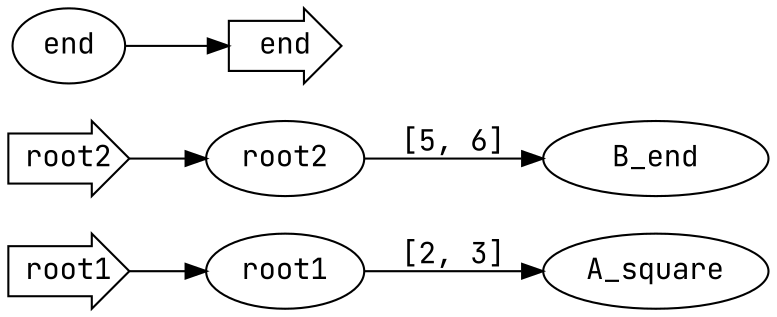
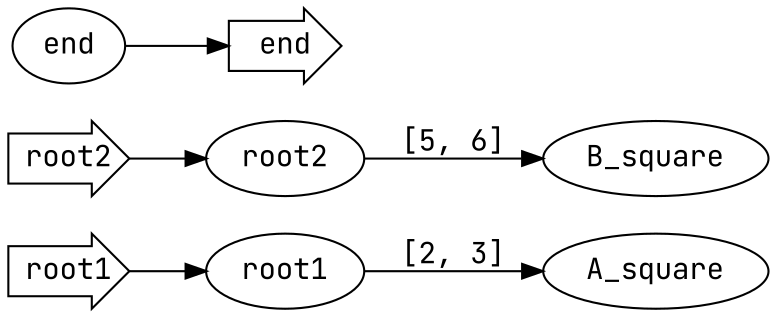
node "B_end": label "B_end" -> "B_square"
